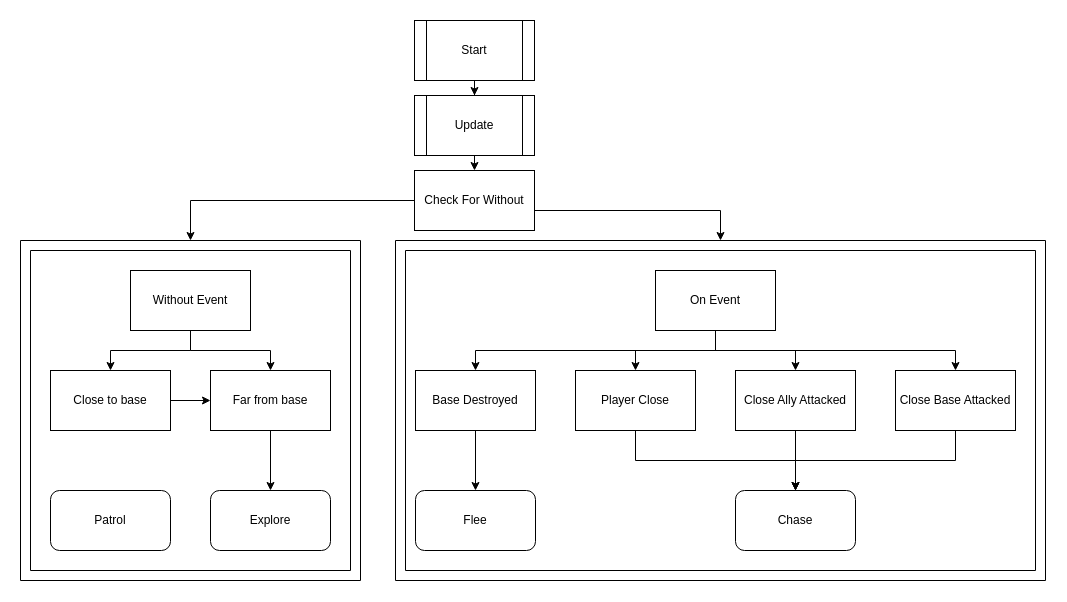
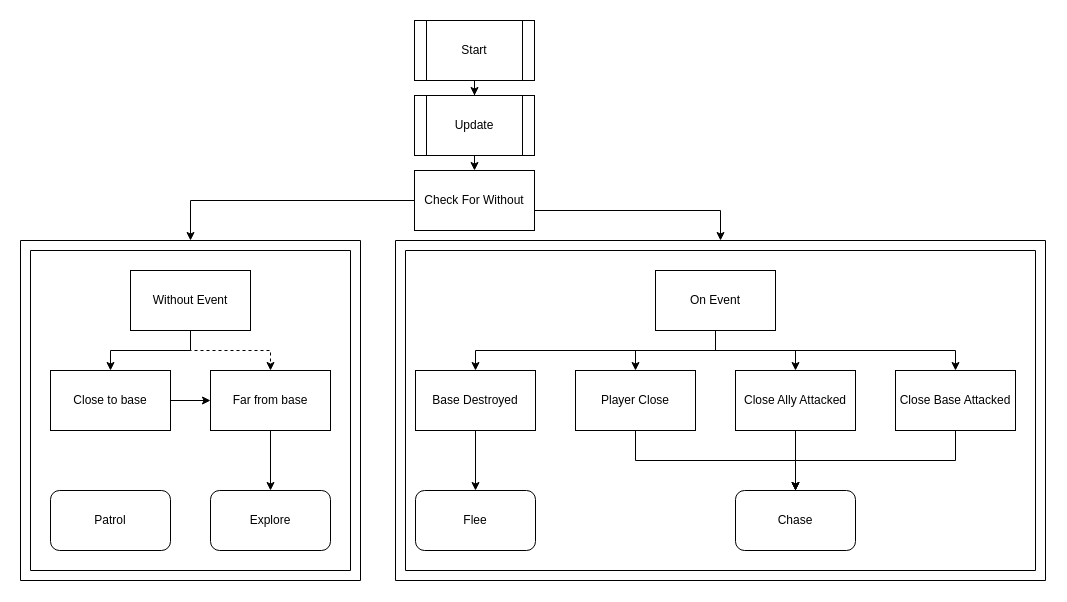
edge "Without Event" -> "Far from base": style solid -> dashed
